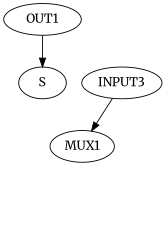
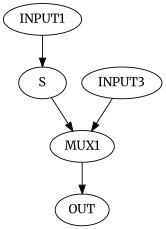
node "OUT1": label "OUT1" -> "INPUT1"
edge "S" -> "MUX1": added
node "OUT": added
